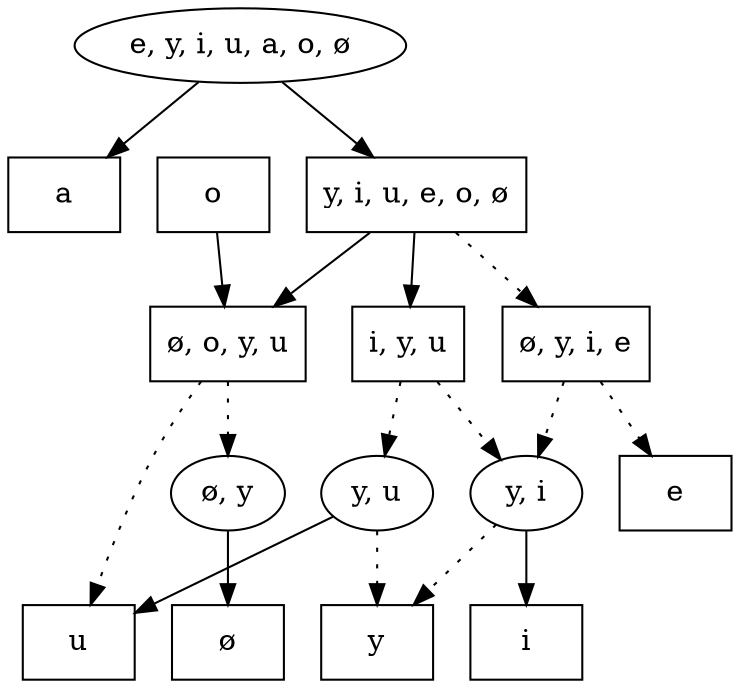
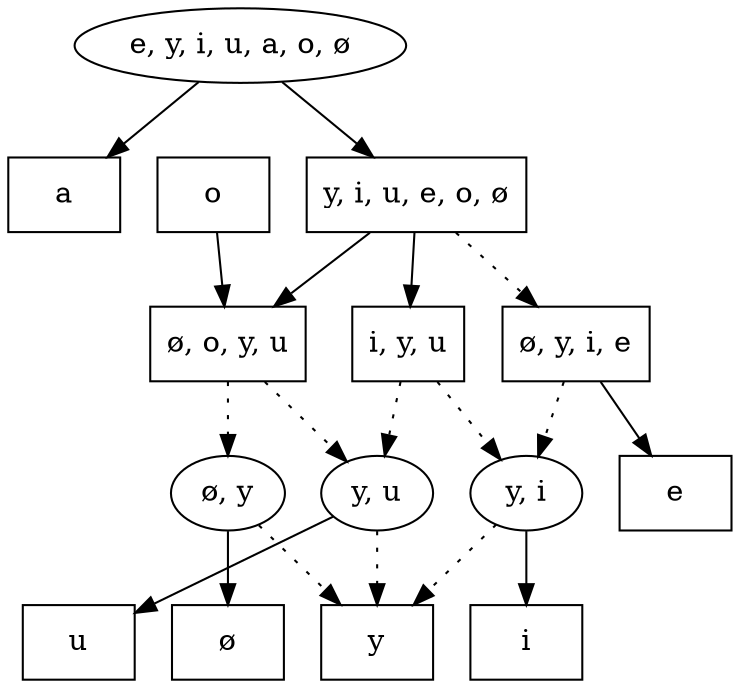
edge "ø, y, i, e" -> "e": style dotted -> solid
edge "ø, o, y, u" -> "u": now "ø, o, y, u" -> "y, u"
edge "ø, y" -> "y": added
